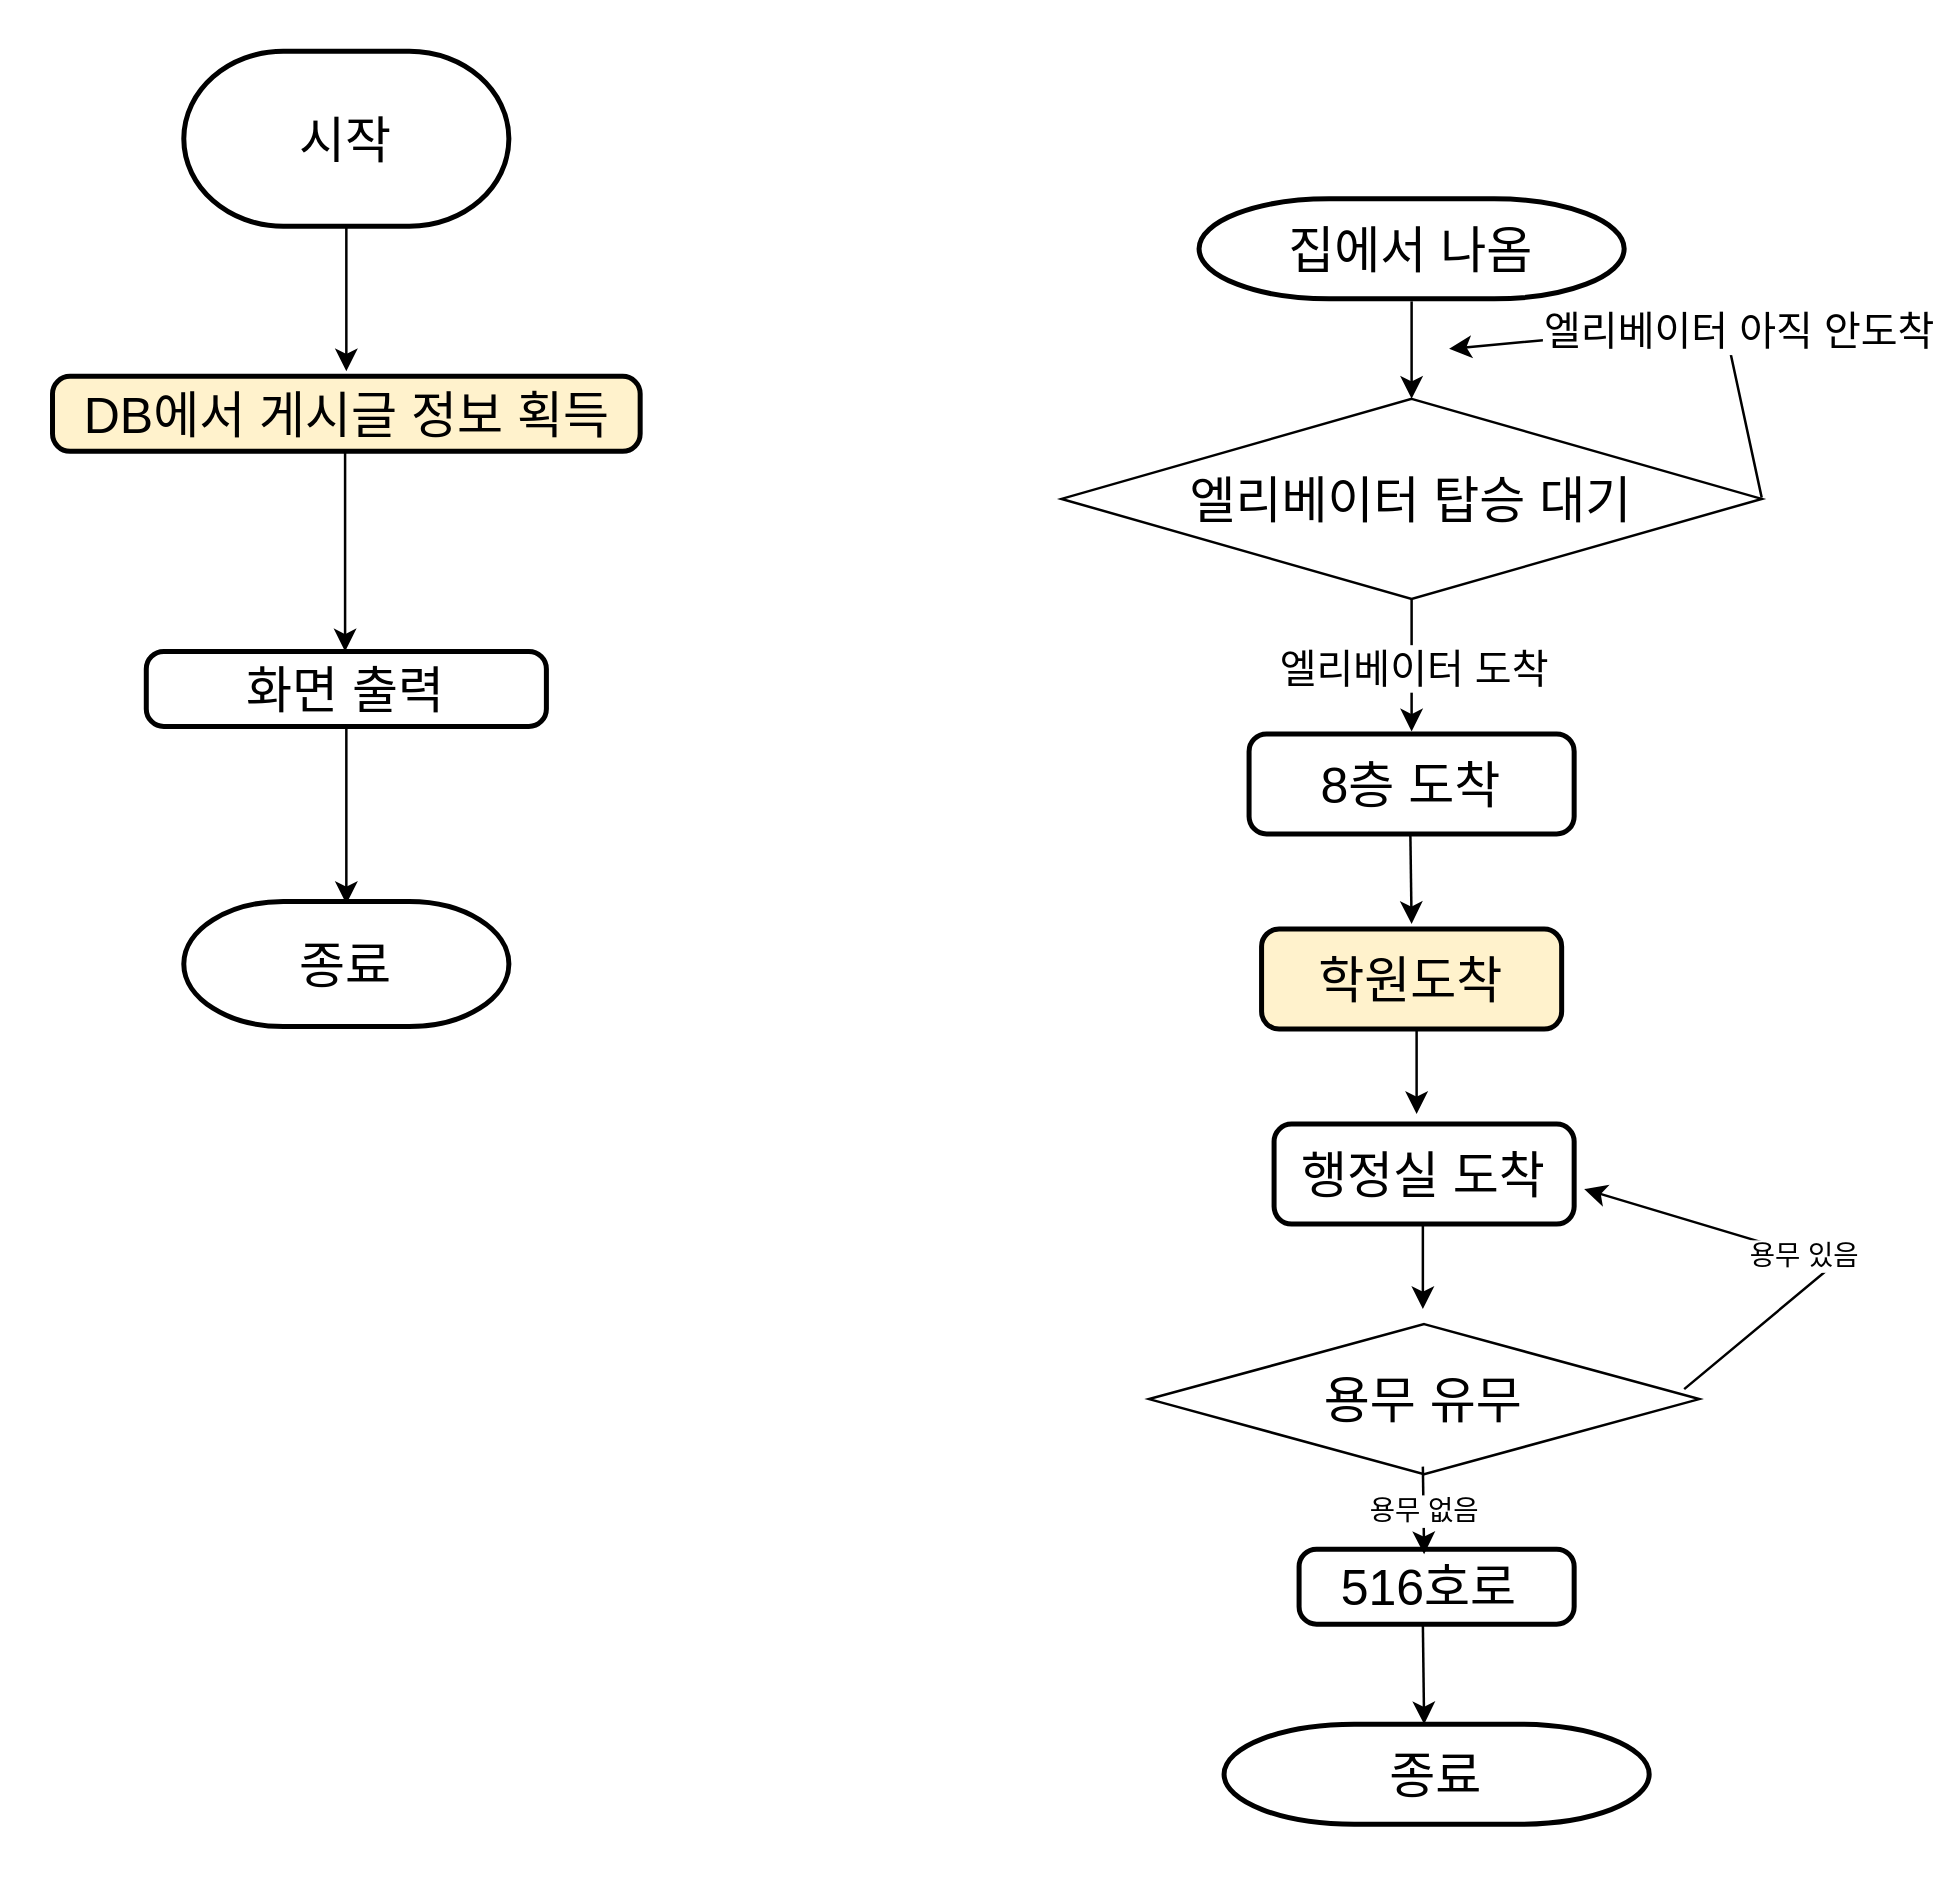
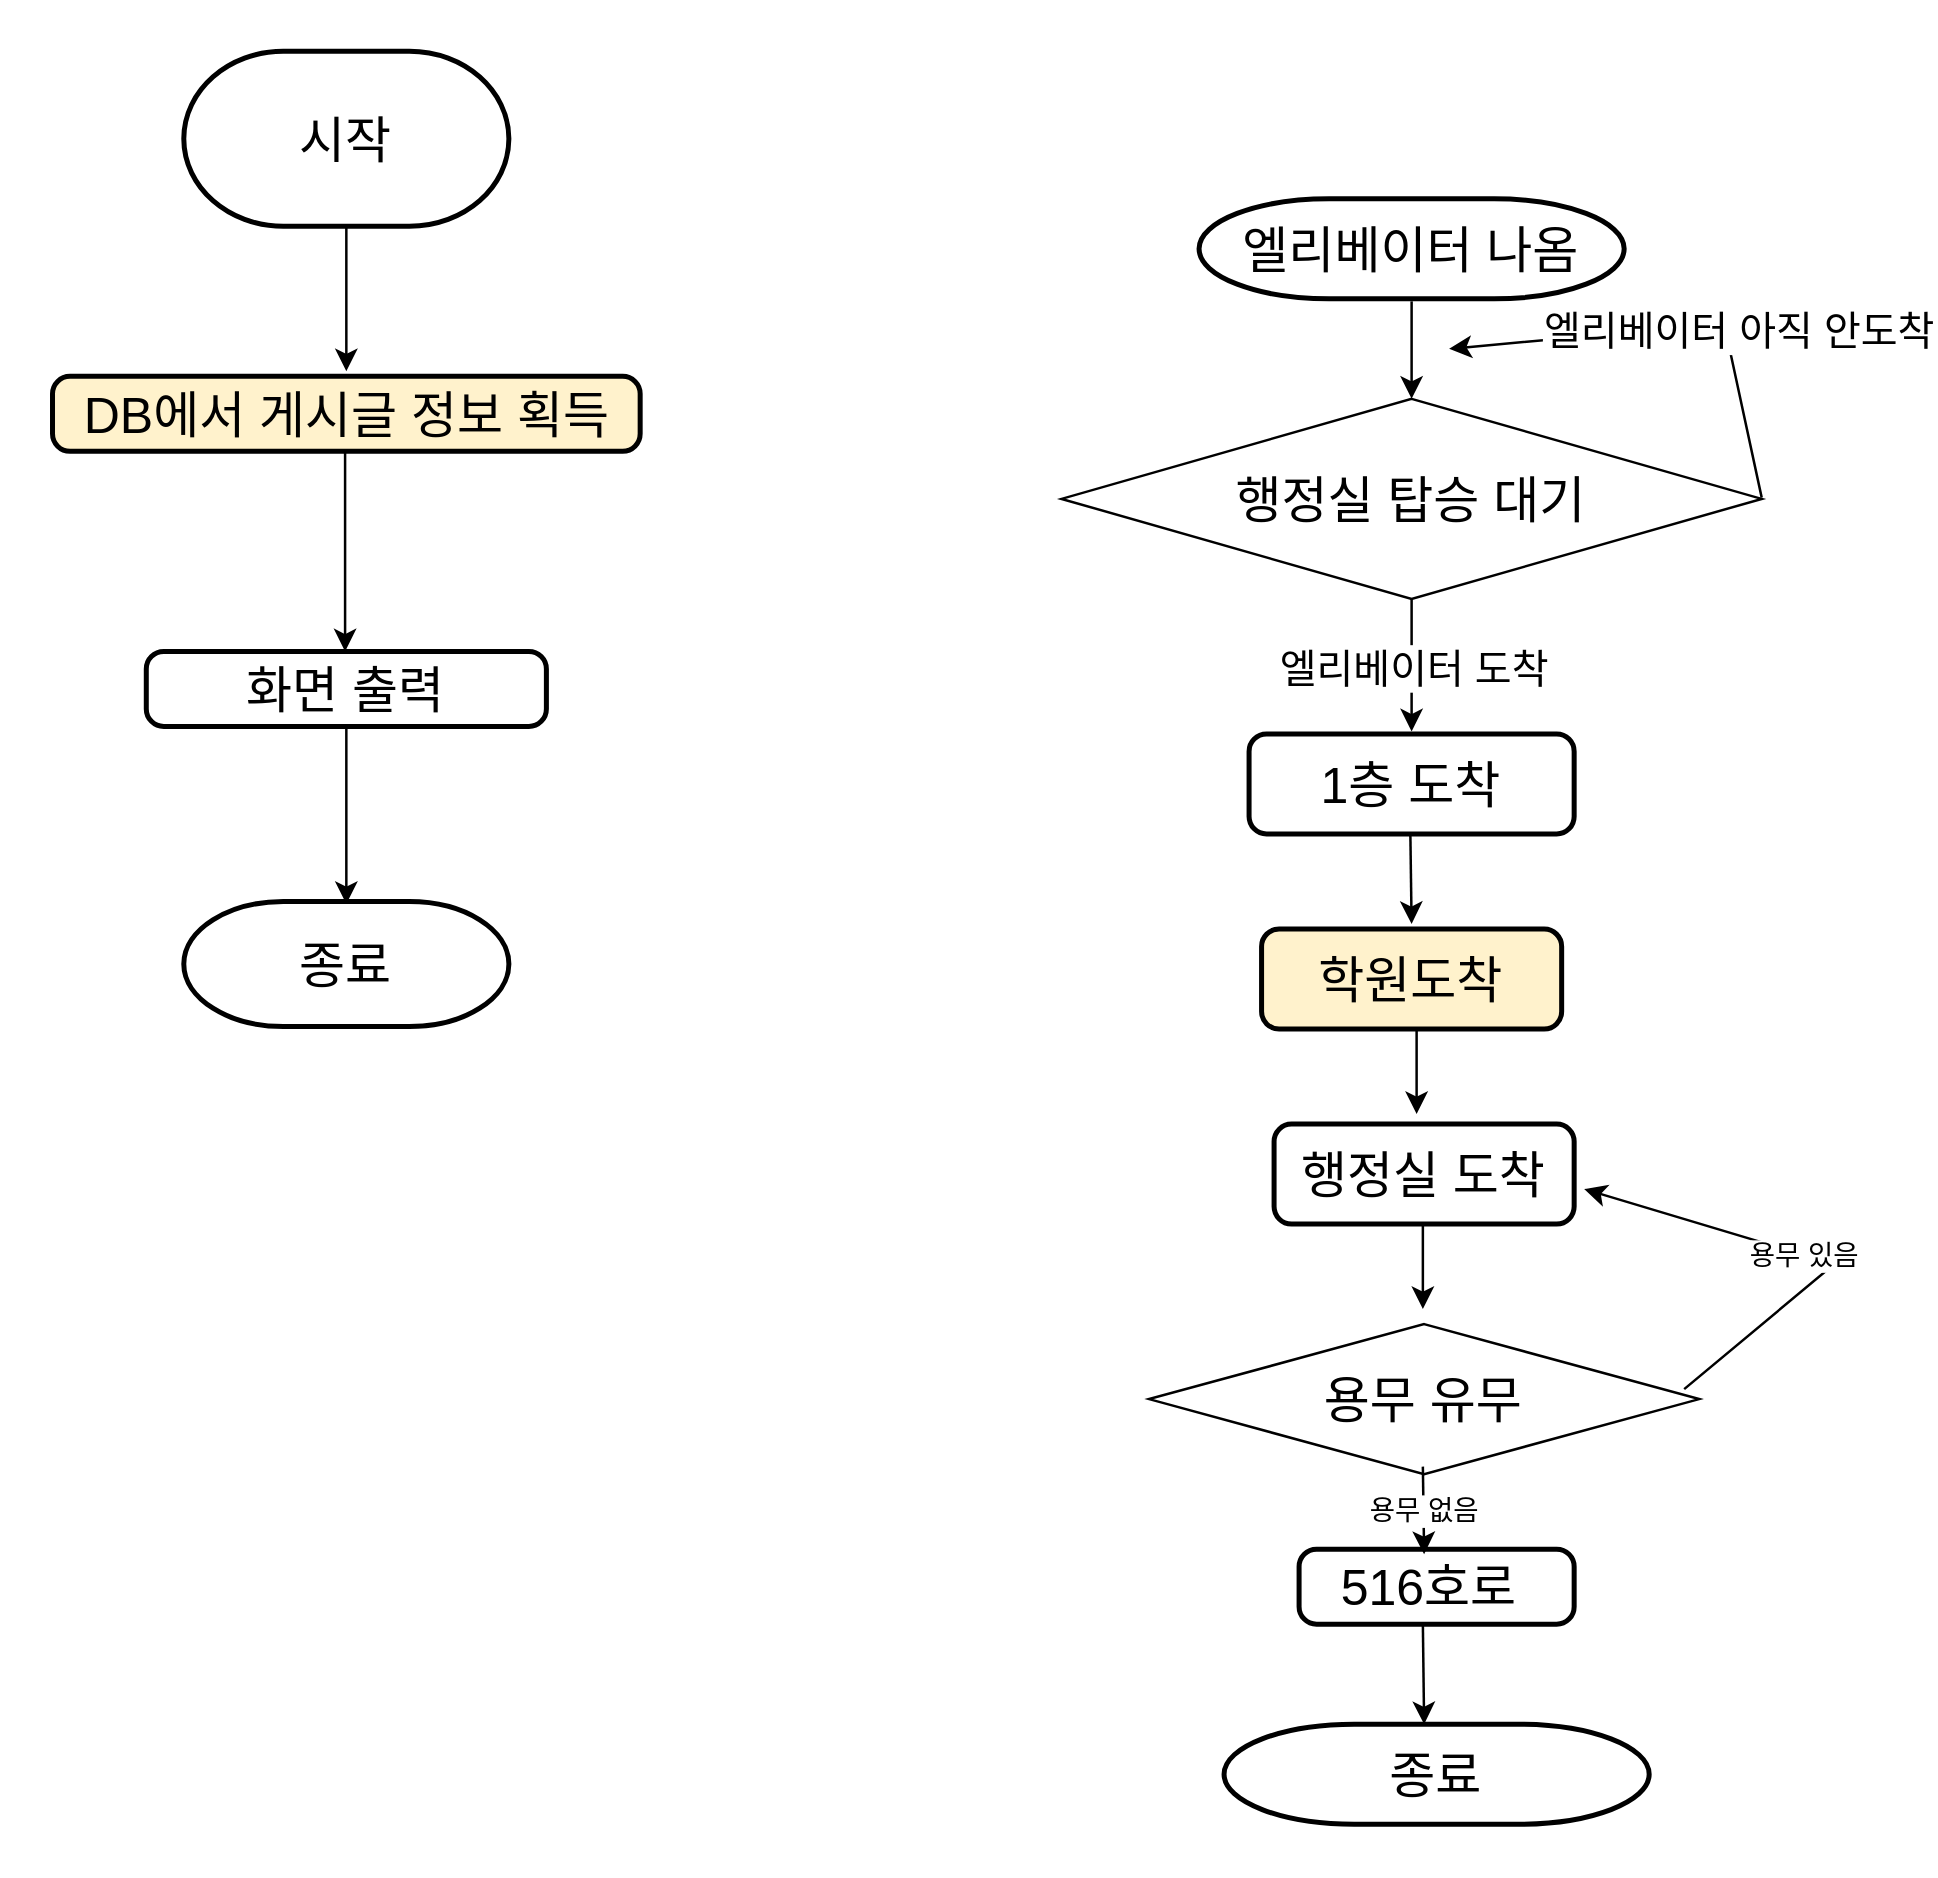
node "집에서 나옴": label "집에서 나옴" -> "엘리베이터 나옴"
node "엘리베이터 탑승 대기": label "엘리베이터 탑승 대기" -> "행정실 탑승 대기"
node "8층 도착": label "8층 도착" -> "1층 도착"
